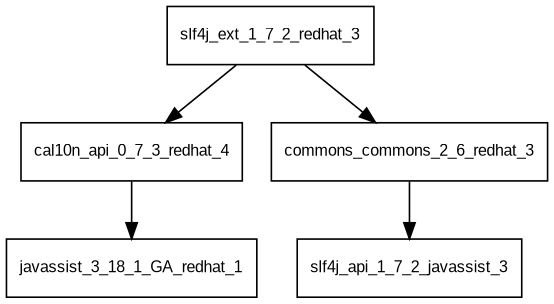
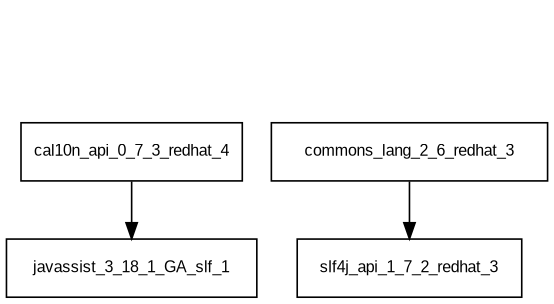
node "slf4j_ext_1_7_2_redhat_3": removed
node "commons_commons_2_6_redhat_3": label "commons_commons_2_6_redhat_3" -> "commons_lang_2_6_redhat_3"
node "javassist_3_18_1_GA_redhat_1": label "javassist_3_18_1_GA_redhat_1" -> "javassist_3_18_1_GA_slf_1"
node "slf4j_api_1_7_2_javassist_3": label "slf4j_api_1_7_2_javassist_3" -> "slf4j_api_1_7_2_redhat_3"
